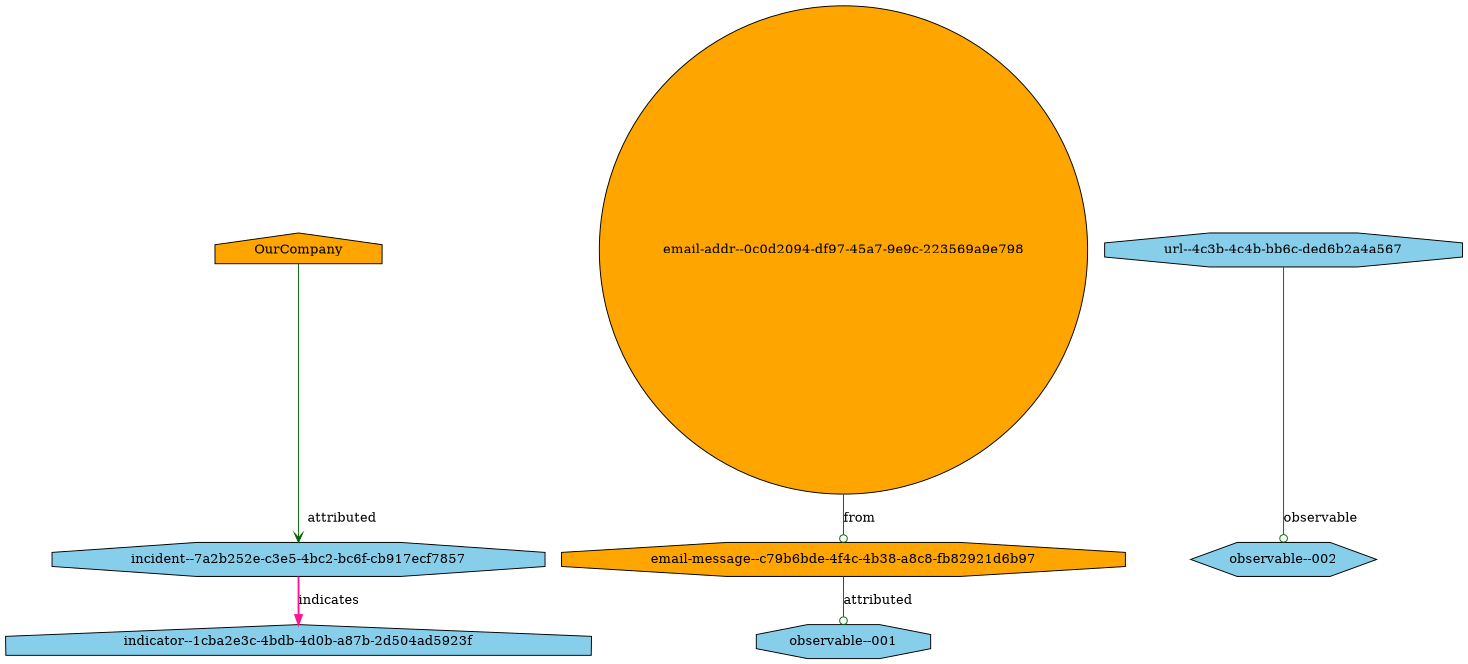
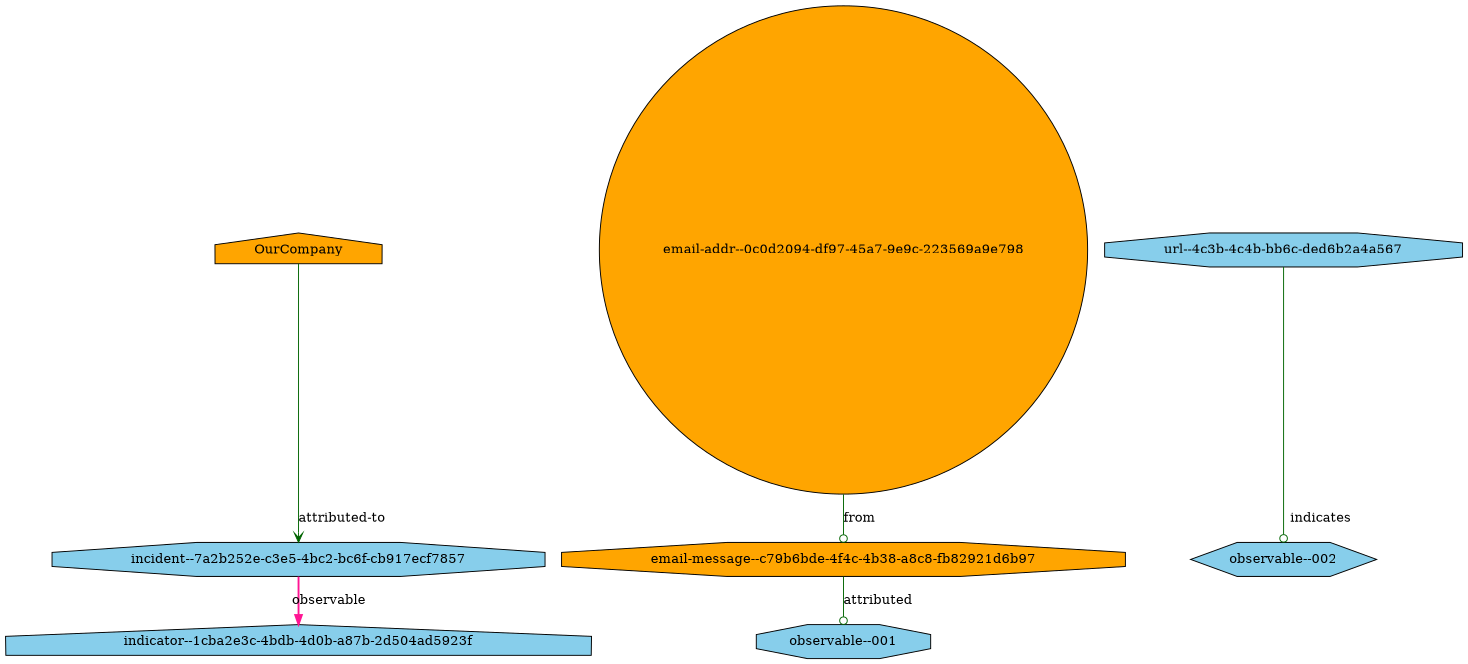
edge "OurCompany" -> "incident--7a2b252e-c3e5-4bc2-bc6f-cb917ecf7857": label "attributed" -> "attributed-to"
edge "url--4c3b-4c4b-bb6c-ded6b2a4a567" -> "observable--002": label "observable" -> "indicates"
edge "incident--7a2b252e-c3e5-4bc2-bc6f-cb917ecf7857" -> "indicator--1cba2e3c-4bdb-4d0b-a87b-2d504ad5923f": label "indicates" -> "observable"
